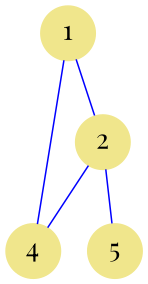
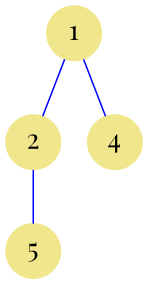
edge "2" -- "4": removed
